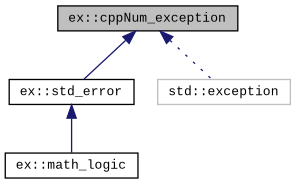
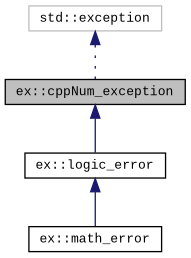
edge "std::exception" -> "ex::cppNum_exception": reversed
node "ex::std_error": label "ex::std_error" -> "ex::logic_error"
node "ex::math_logic": label "ex::math_logic" -> "ex::math_error"
